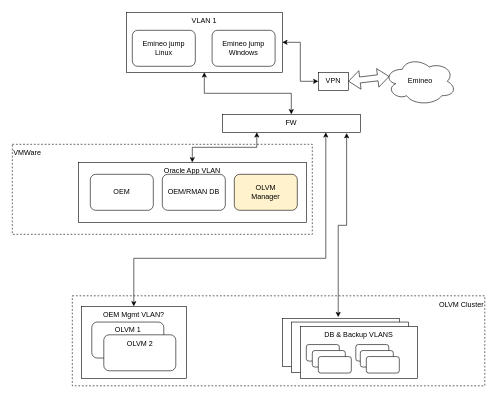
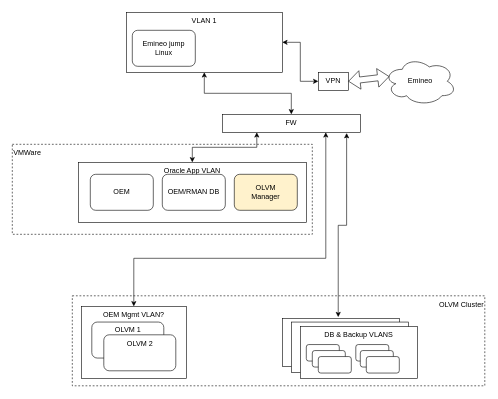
node "Emineo jump Windows": removed
